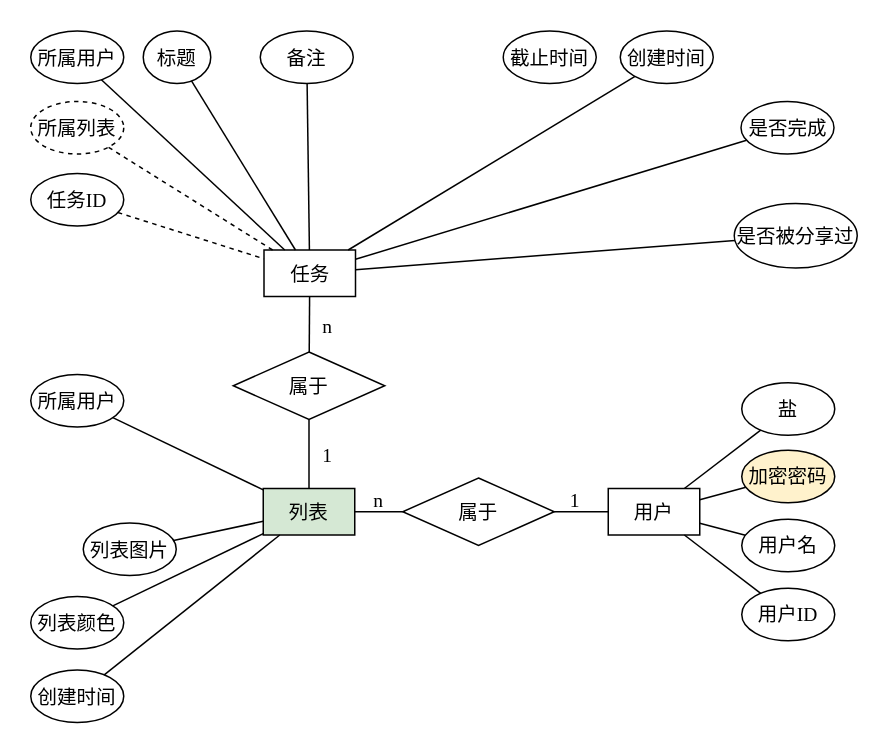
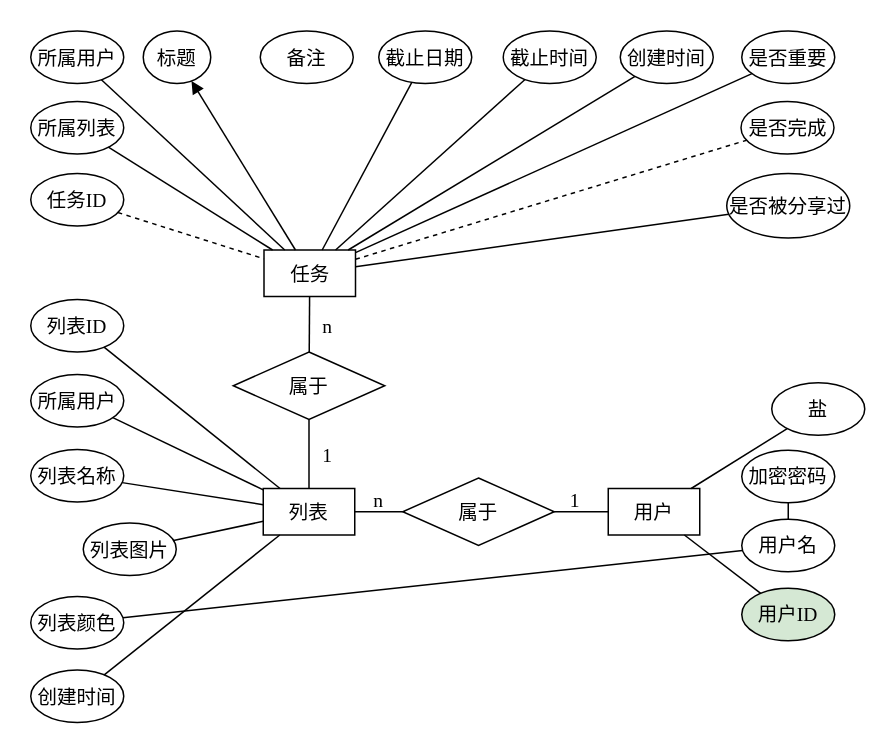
node "截止日期": added
node "是否重要": added
edge "标题" -- "任务": arrowhead none -> block
node "所属列表": style dashed -> solid
edge "是否重要" -- "任务": added
edge "截止时间" -- "任务": added
edge "截止日期" -- "任务": added
edge "备注" -- "任务": removed
edge "所属列表" -- "任务": style dashed -> solid
edge "是否完成" -- "任务": style solid -> dashed
node "是否被分享过": moved (796, 236) -> (788, 206)
node "列表ID": added
node "盐": moved (788, 409) -> (818, 409)
edge "列表ID" -- "列表": added
node "列表名称": added
node "加密密码": fillcolor #fff2cc -> #ffffff
edge "列表名称" -- "列表": added
edge "加密密码" -- "用户": now "加密密码" -- "用户名"
node "列表": fillcolor #d5e8d4 -> #ffffff
edge "用户" -- "用户名": removed
edge "列表" -- "列表颜色": now "用户名" -- "列表颜色"
node "用户ID": fillcolor #ffffff -> #d5e8d4
